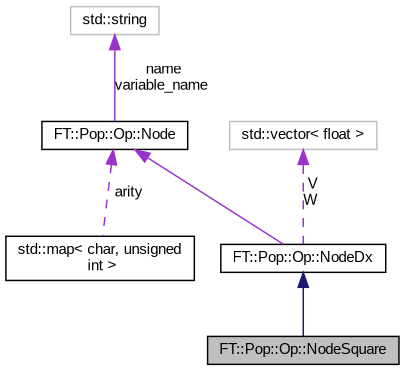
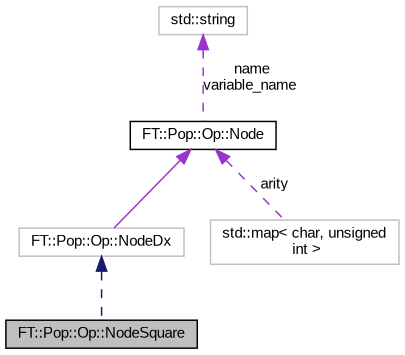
edge "FT::Pop::Op::Node" -> "std::string": style solid -> dashed
node "std::vector< float >": removed
node "std::map< char, unsigned int >": color black -> grey75
node "FT::Pop::Op::NodeDx": color black -> grey75
edge "FT::Pop::Op::NodeSquare" -> "FT::Pop::Op::NodeDx": style solid -> dashed
